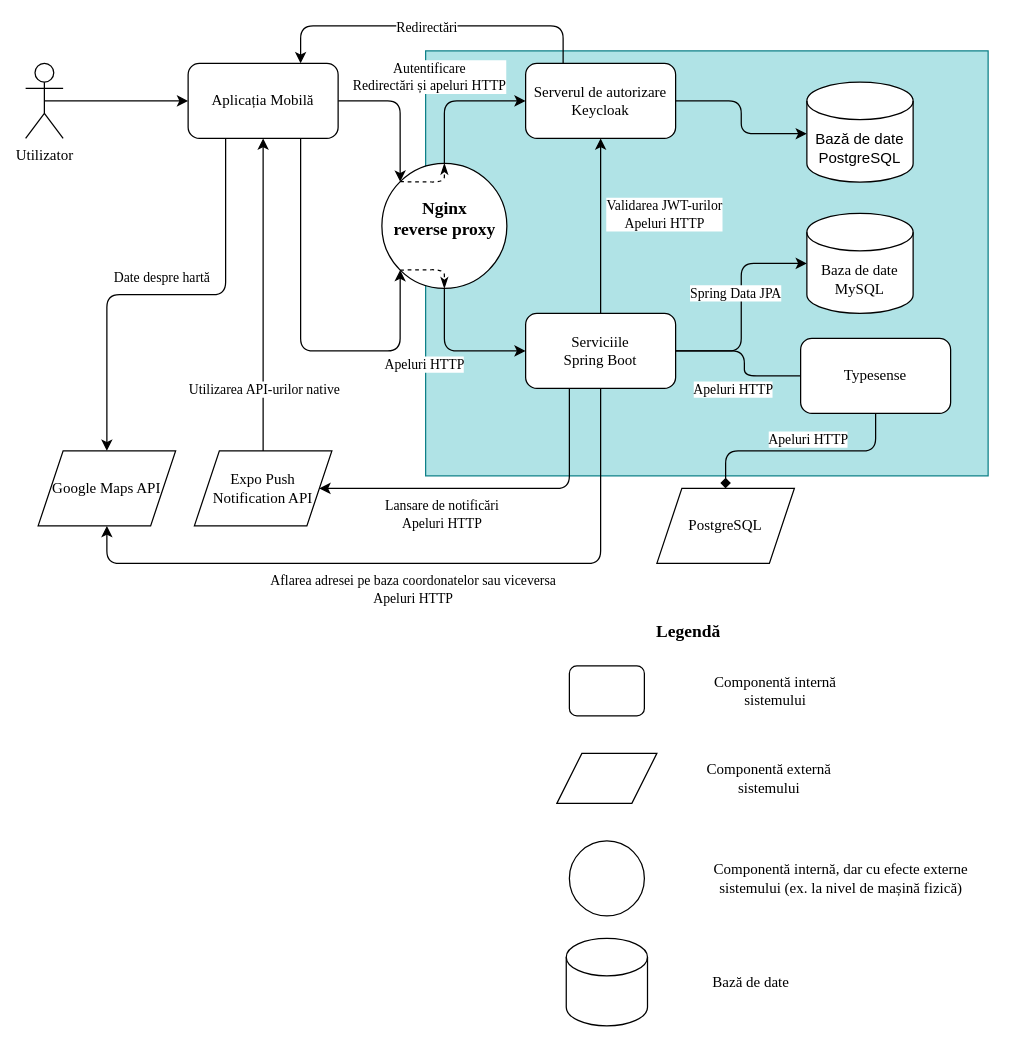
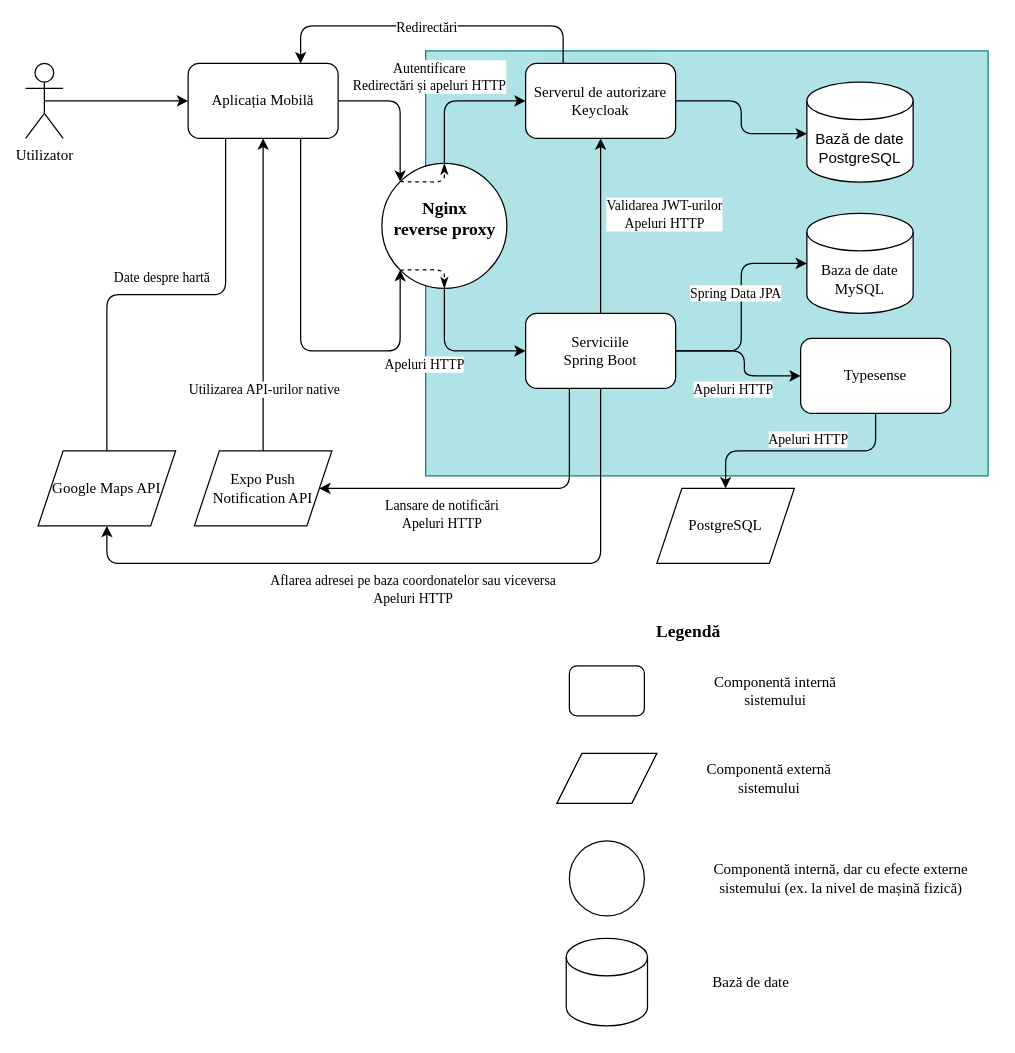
edge "Serviciile Spring Boot" -- "Typesense": arrowhead none -> classic
edge "Aplicația Mobilă" -> "Google Maps API": arrowhead classic -> none
edge "Typesense" -> "PostgreSQL": arrowhead diamond -> classic
